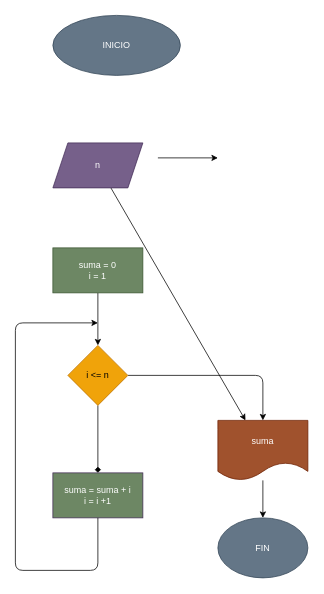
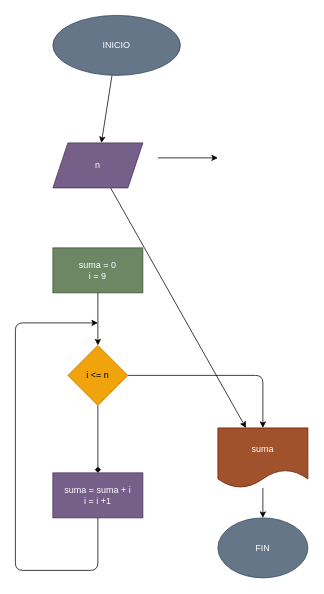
edge "INICIO" -> "n": added
node "suma = 0 i = 1": label "suma = 0 i = 1" -> "suma = 0 i = 9"
node "suma": moved (263, 450) -> (263, 458)
node "suma = suma + i i = i +1": fillcolor #6d8764 -> #76608a
